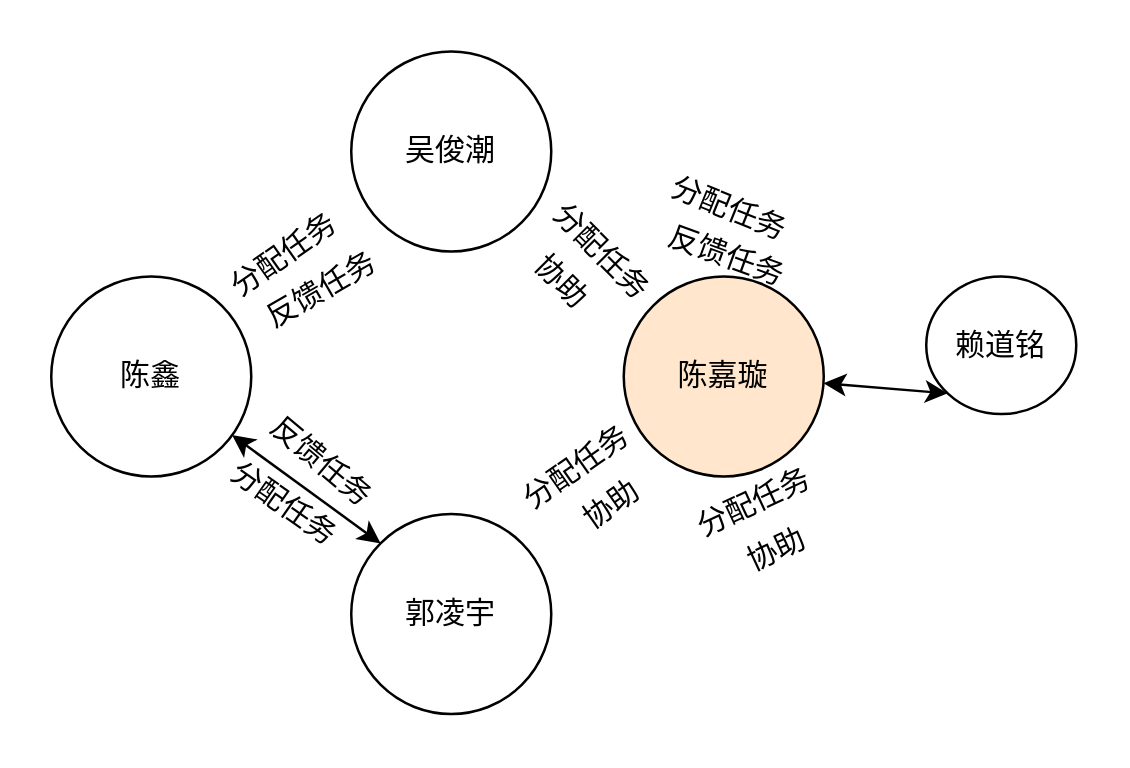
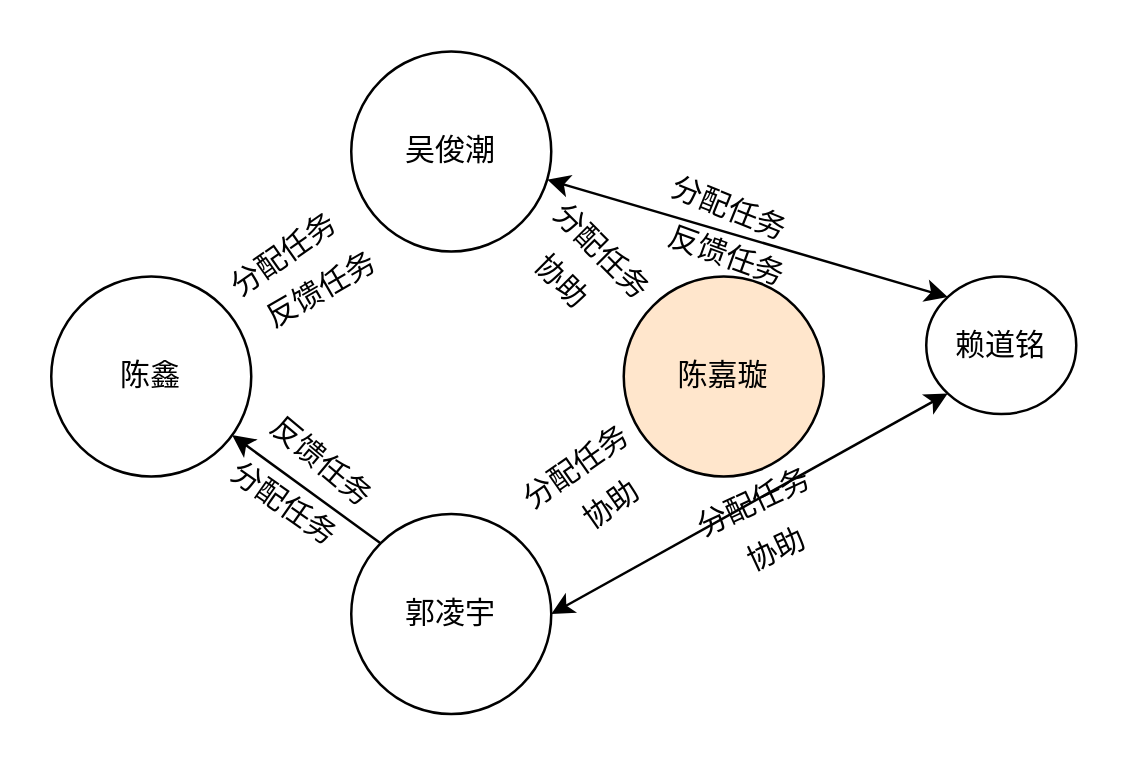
edge "吴俊潮" -- "赖道铭": added
edge "赖道铭" -- "陈嘉璇": now "赖道铭" -- "郭凌宇"
edge "陈鑫" -- "郭凌宇": arrowhead classic -> none
